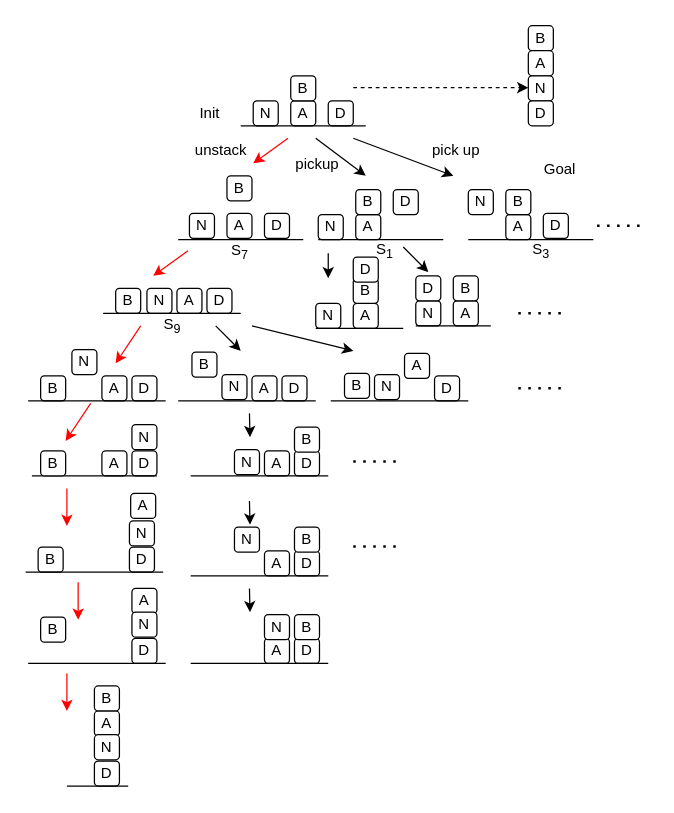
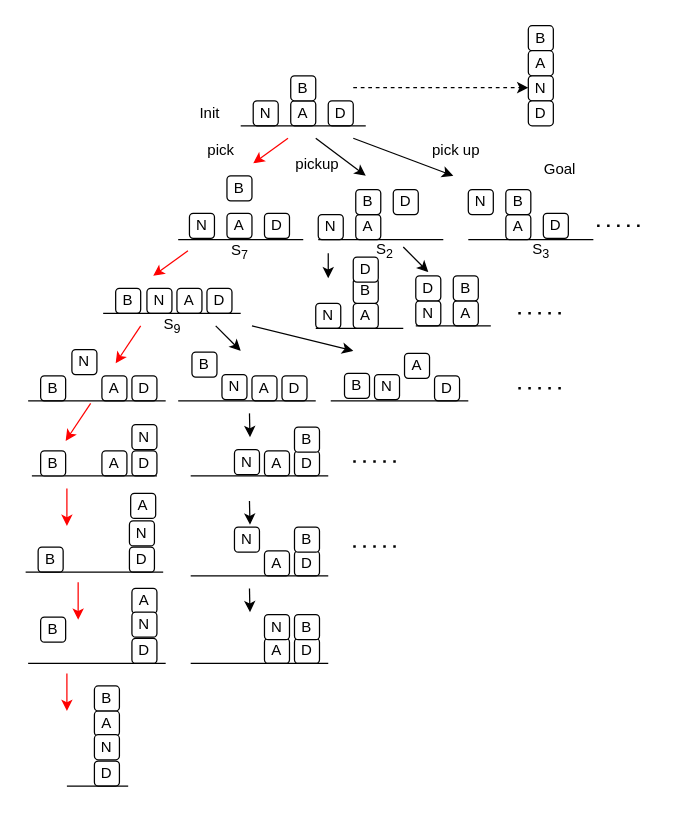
node "unstack": label "unstack" -> "pick"
node "S1": label "S1" -> "S2"
